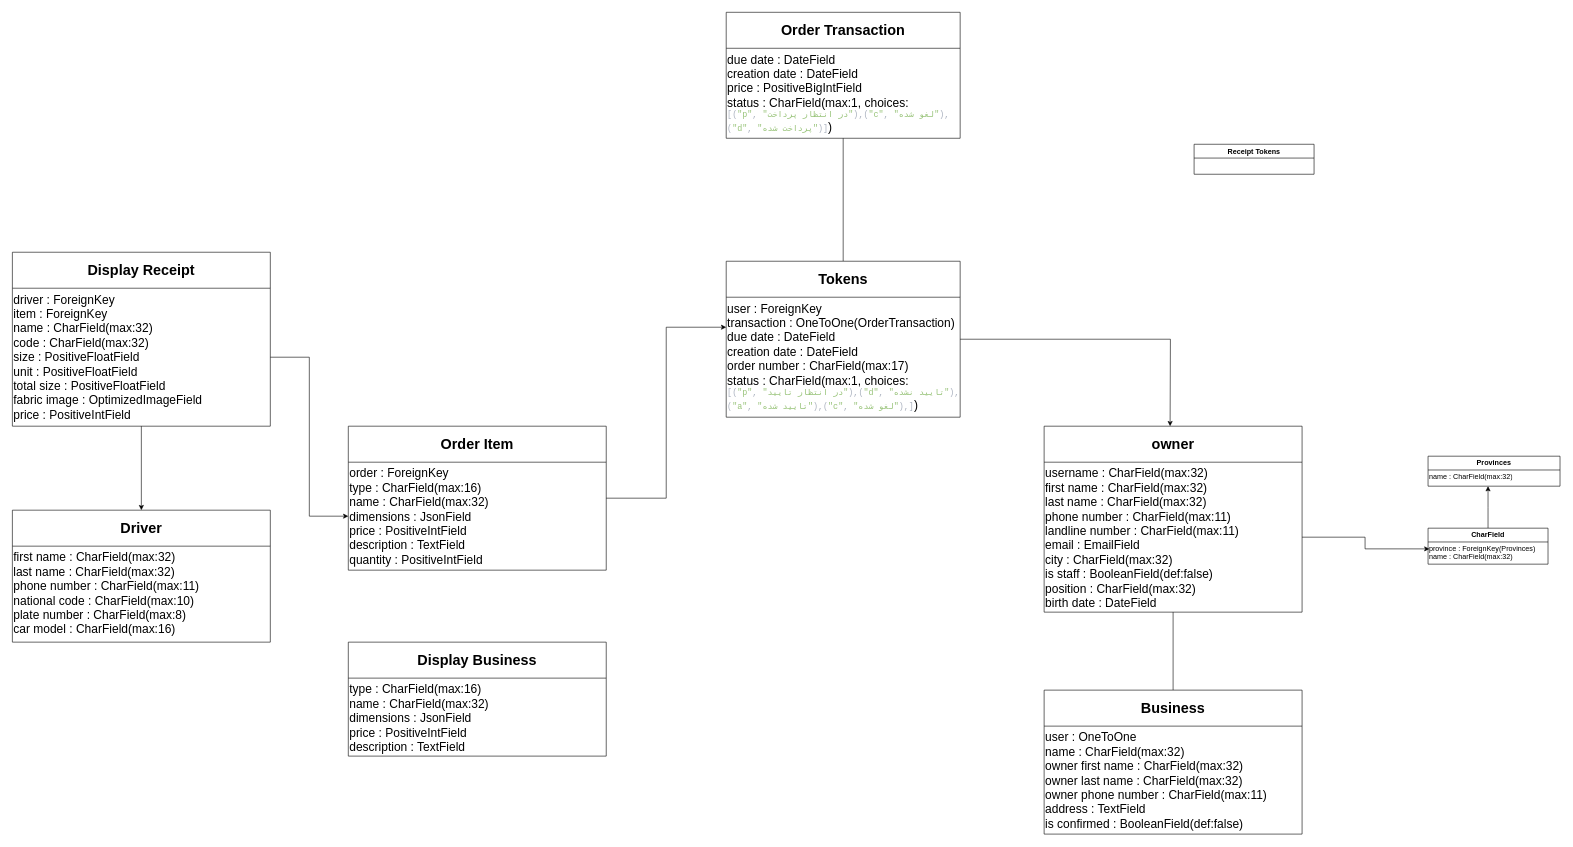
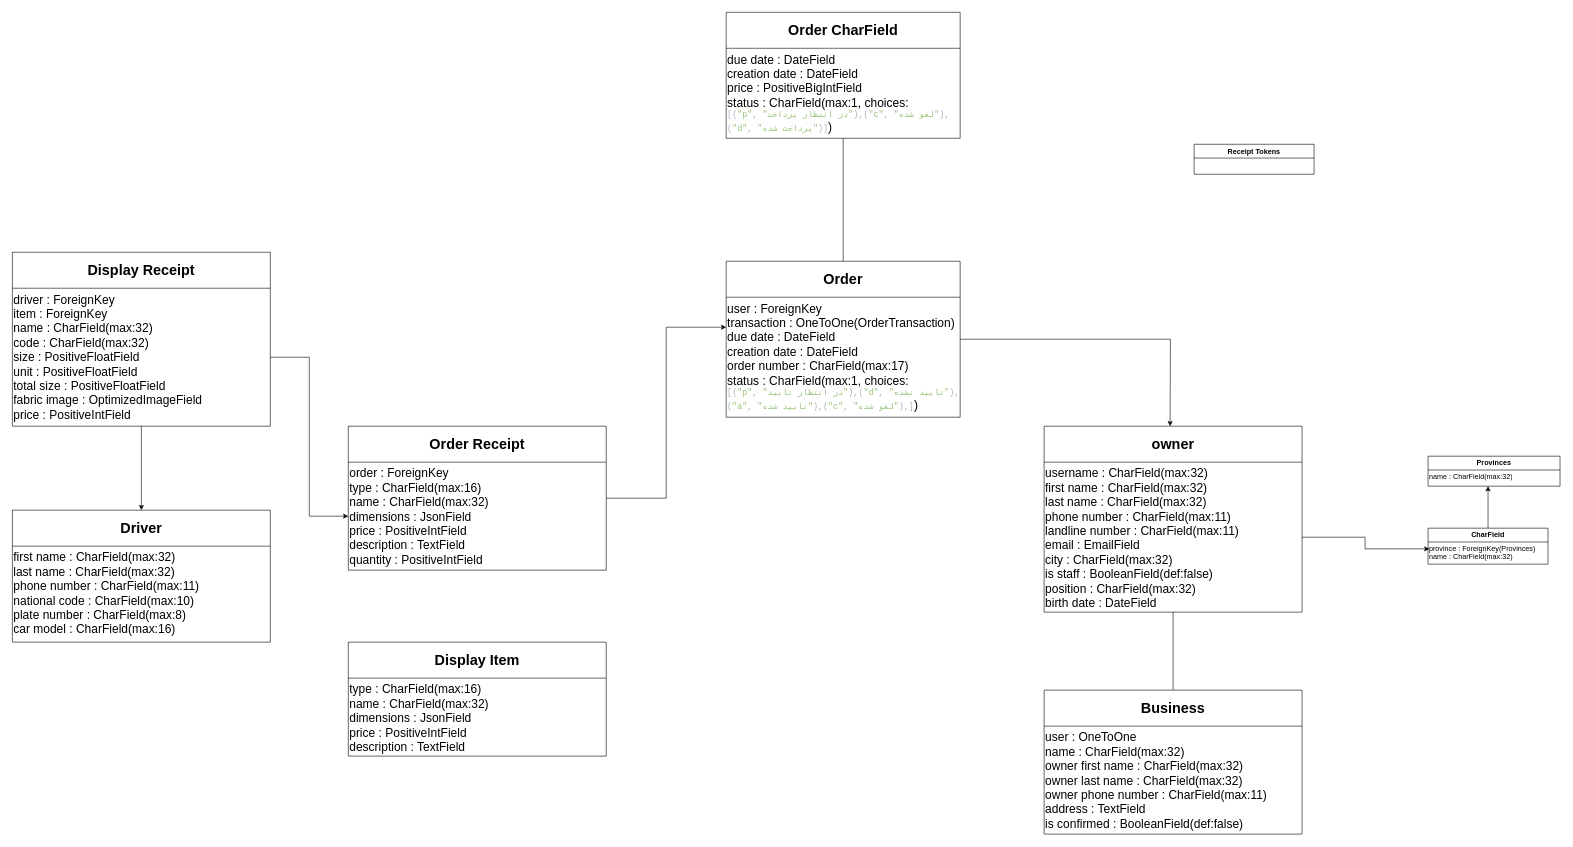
node "Order Transaction": label "Order Transaction" -> "Order CharField"
node "Tokens": label "Tokens" -> "Order"
node "Order Item": label "Order Item" -> "Order Receipt"
node "Display Business": label "Display Business" -> "Display Item"
